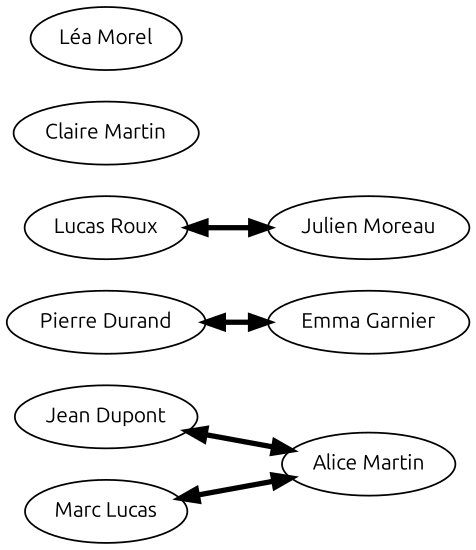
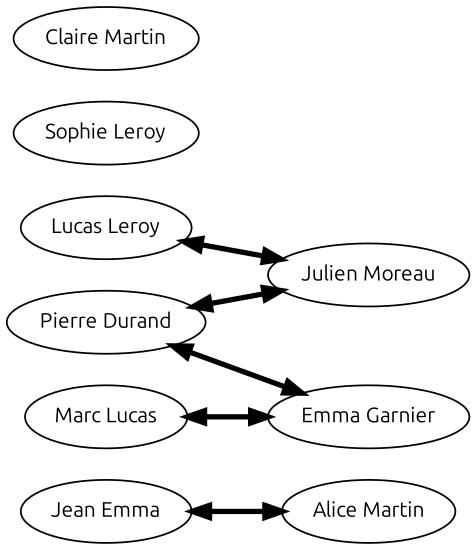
node "Léa Morel": removed
node "Sophie Leroy": added
node "Lucas Roux": label "Lucas Roux" -> "Lucas Leroy"
edge "Julien Moreau" -- "Pierre Durand": added
node "Jean Dupont": label "Jean Dupont" -> "Jean Emma"
edge "Alice Martin" -- "Marc Lucas": now "Emma Garnier" -- "Marc Lucas"
